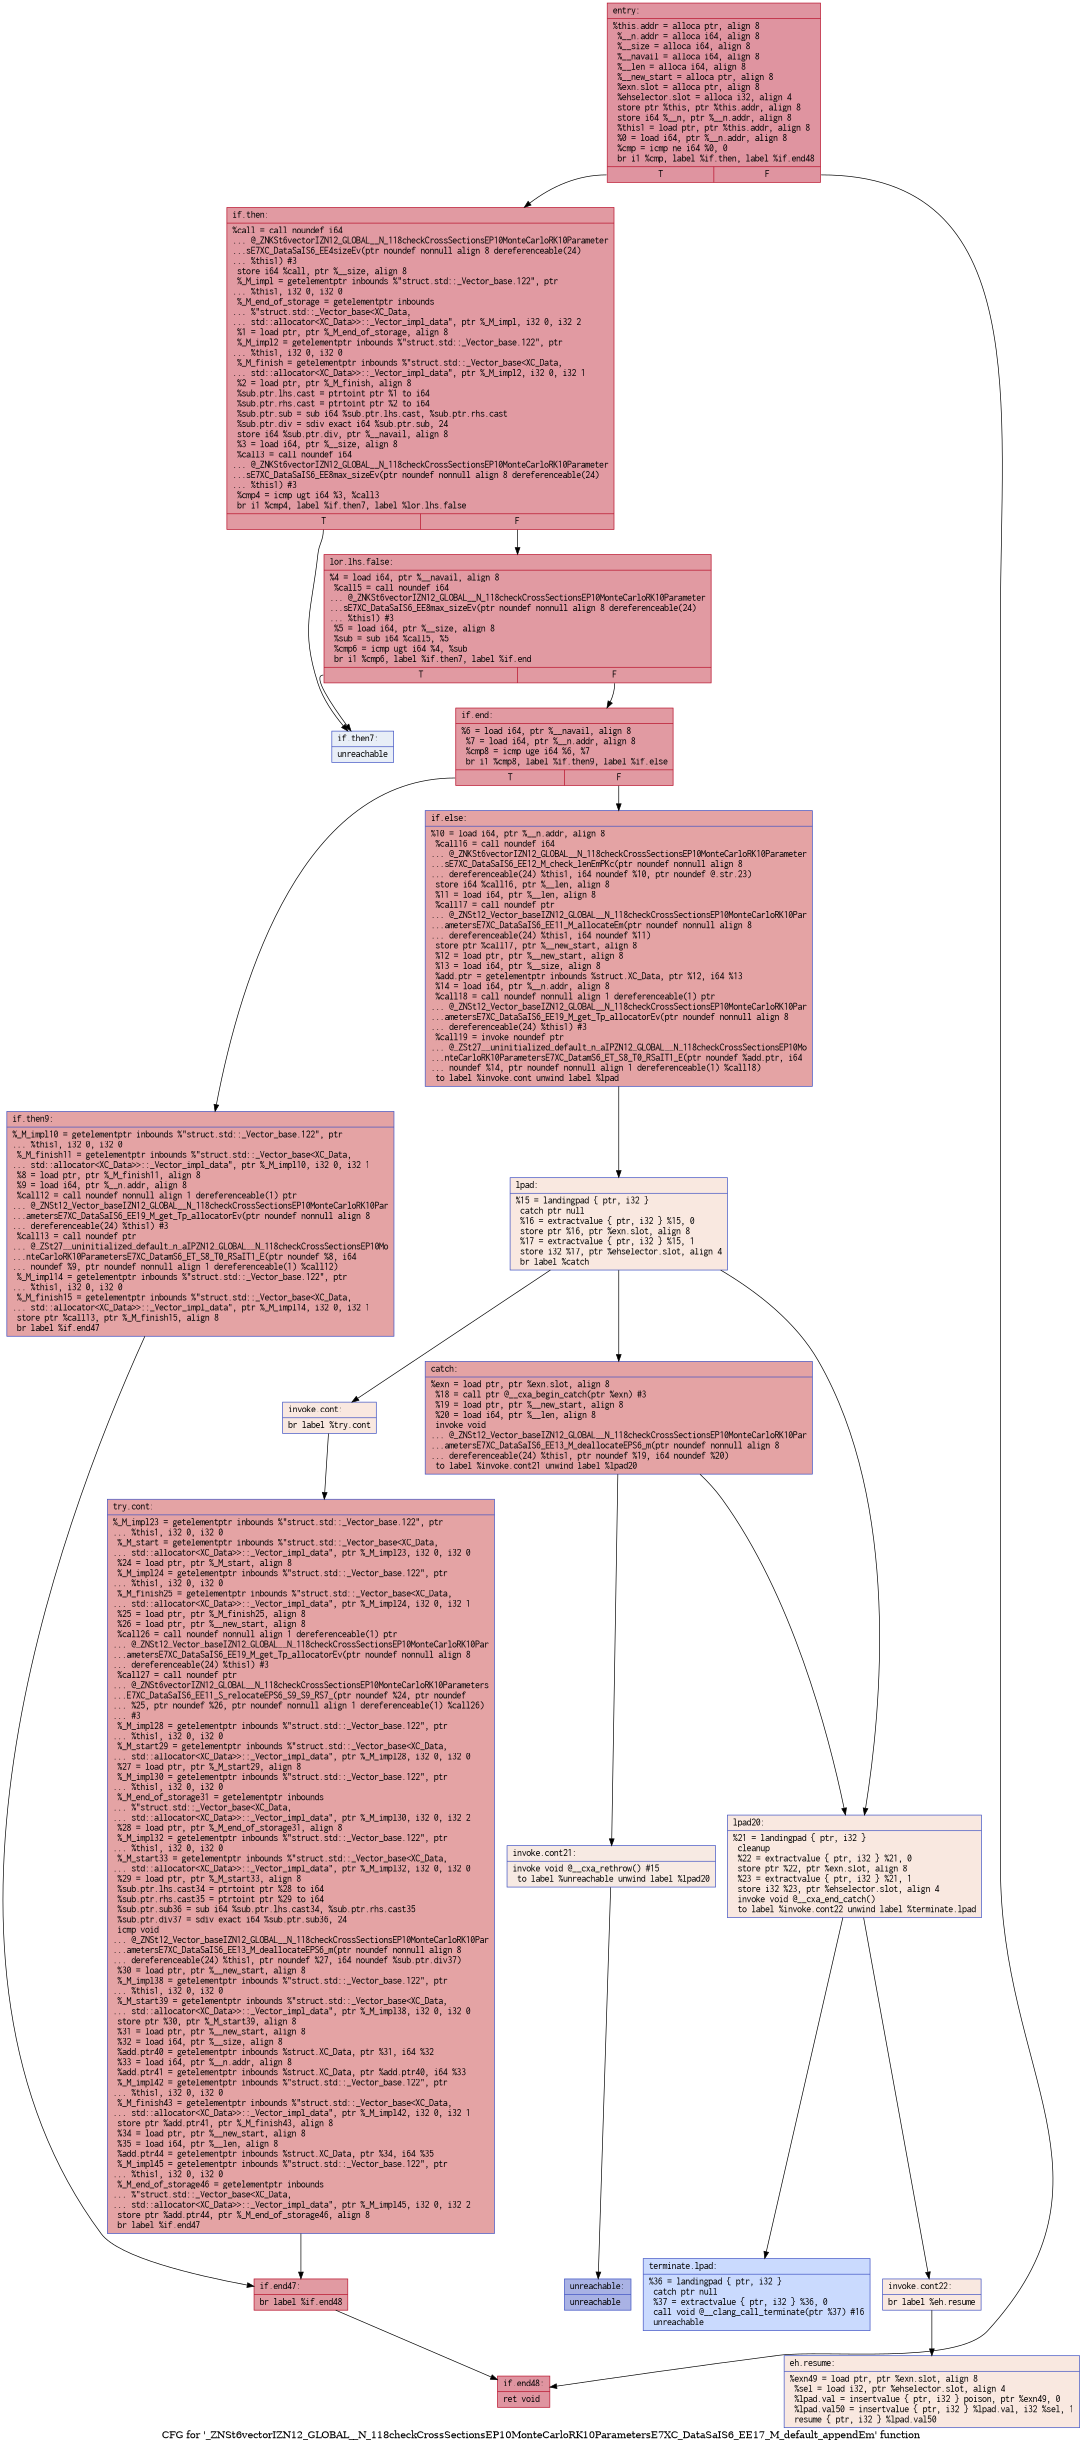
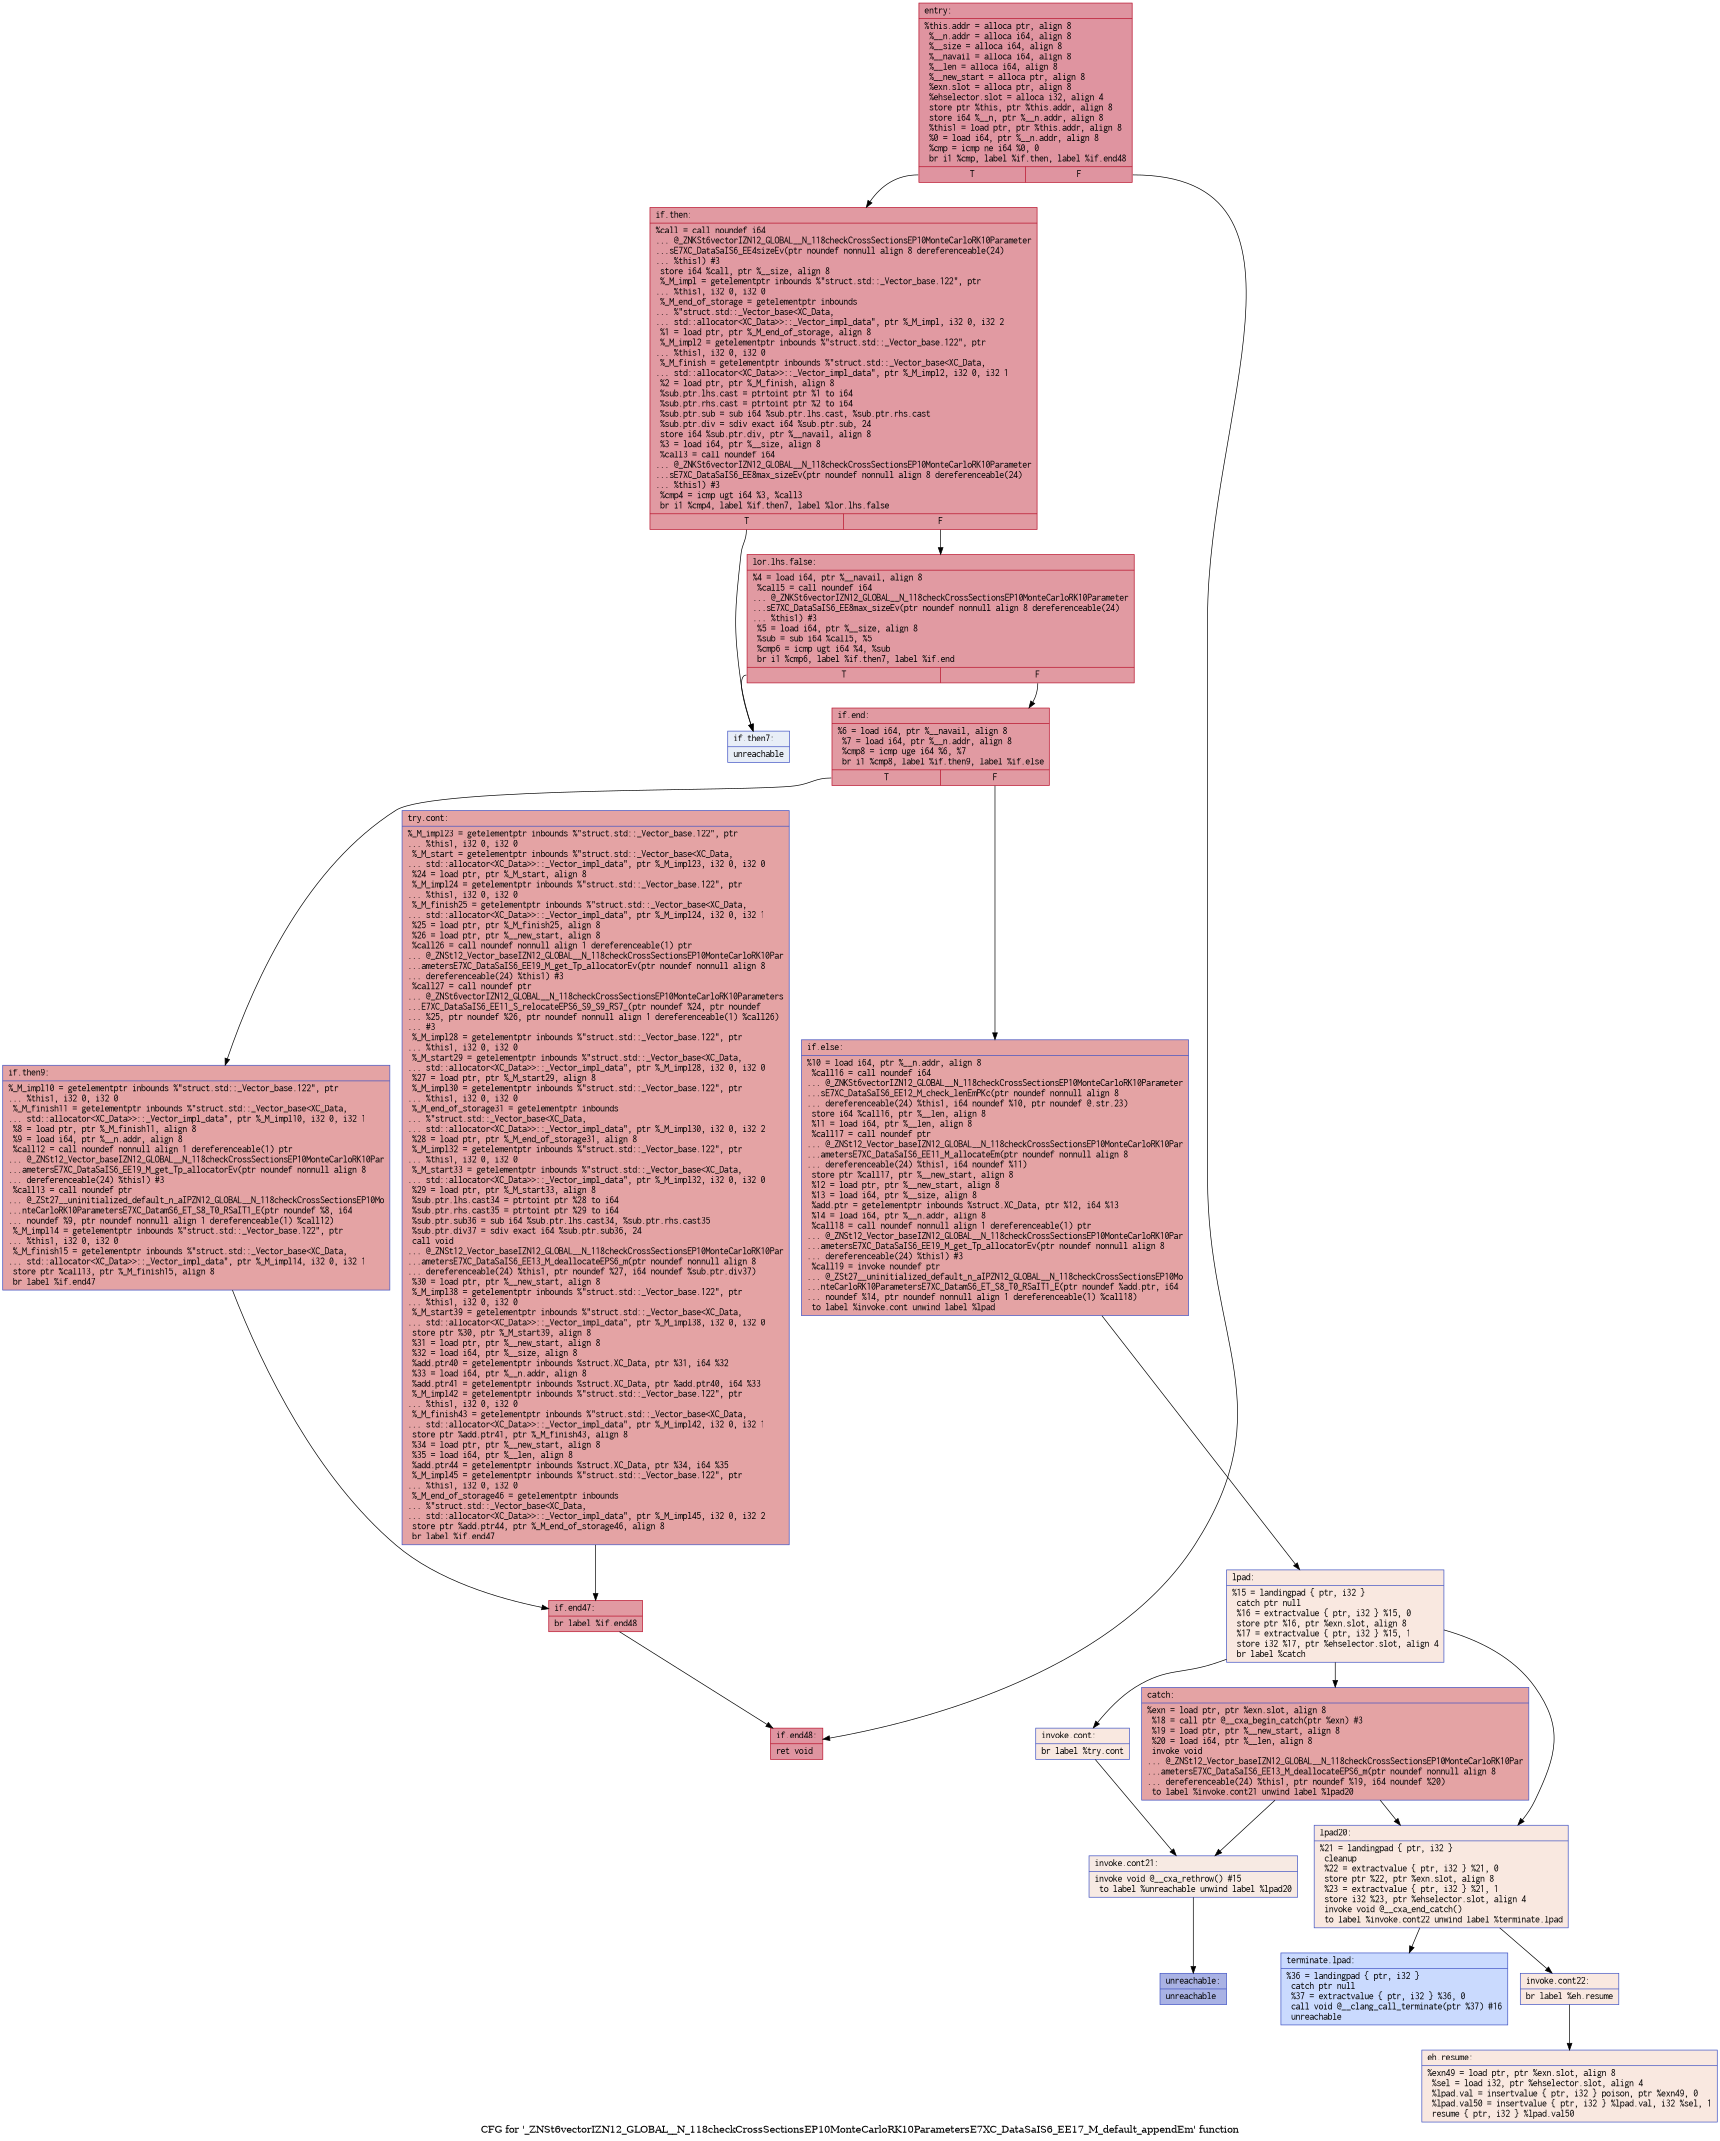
edge "invoke.cont:" -> "try.cont:": now "invoke.cont:" -> "invoke.cont21:"
node "try.cont:": text "icmp void" -> "call void"
